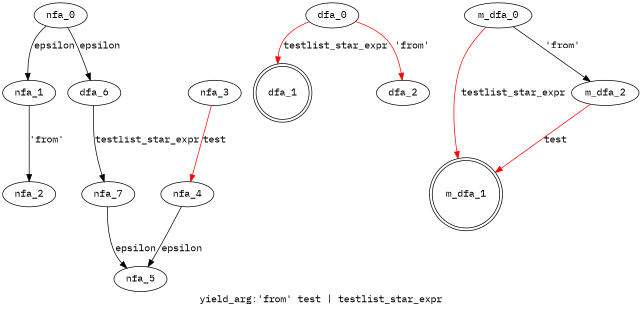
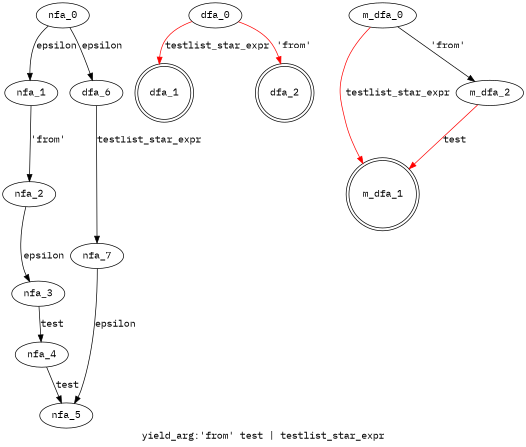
node "dfa_2": shape ellipse -> doublecircle
edge "nfa_3" -> "nfa_4": color red -> black
edge "nfa_2" -> "nfa_3": added, label "epsilon"
edge "nfa_4" -> "nfa_5": label "epsilon" -> "test"
